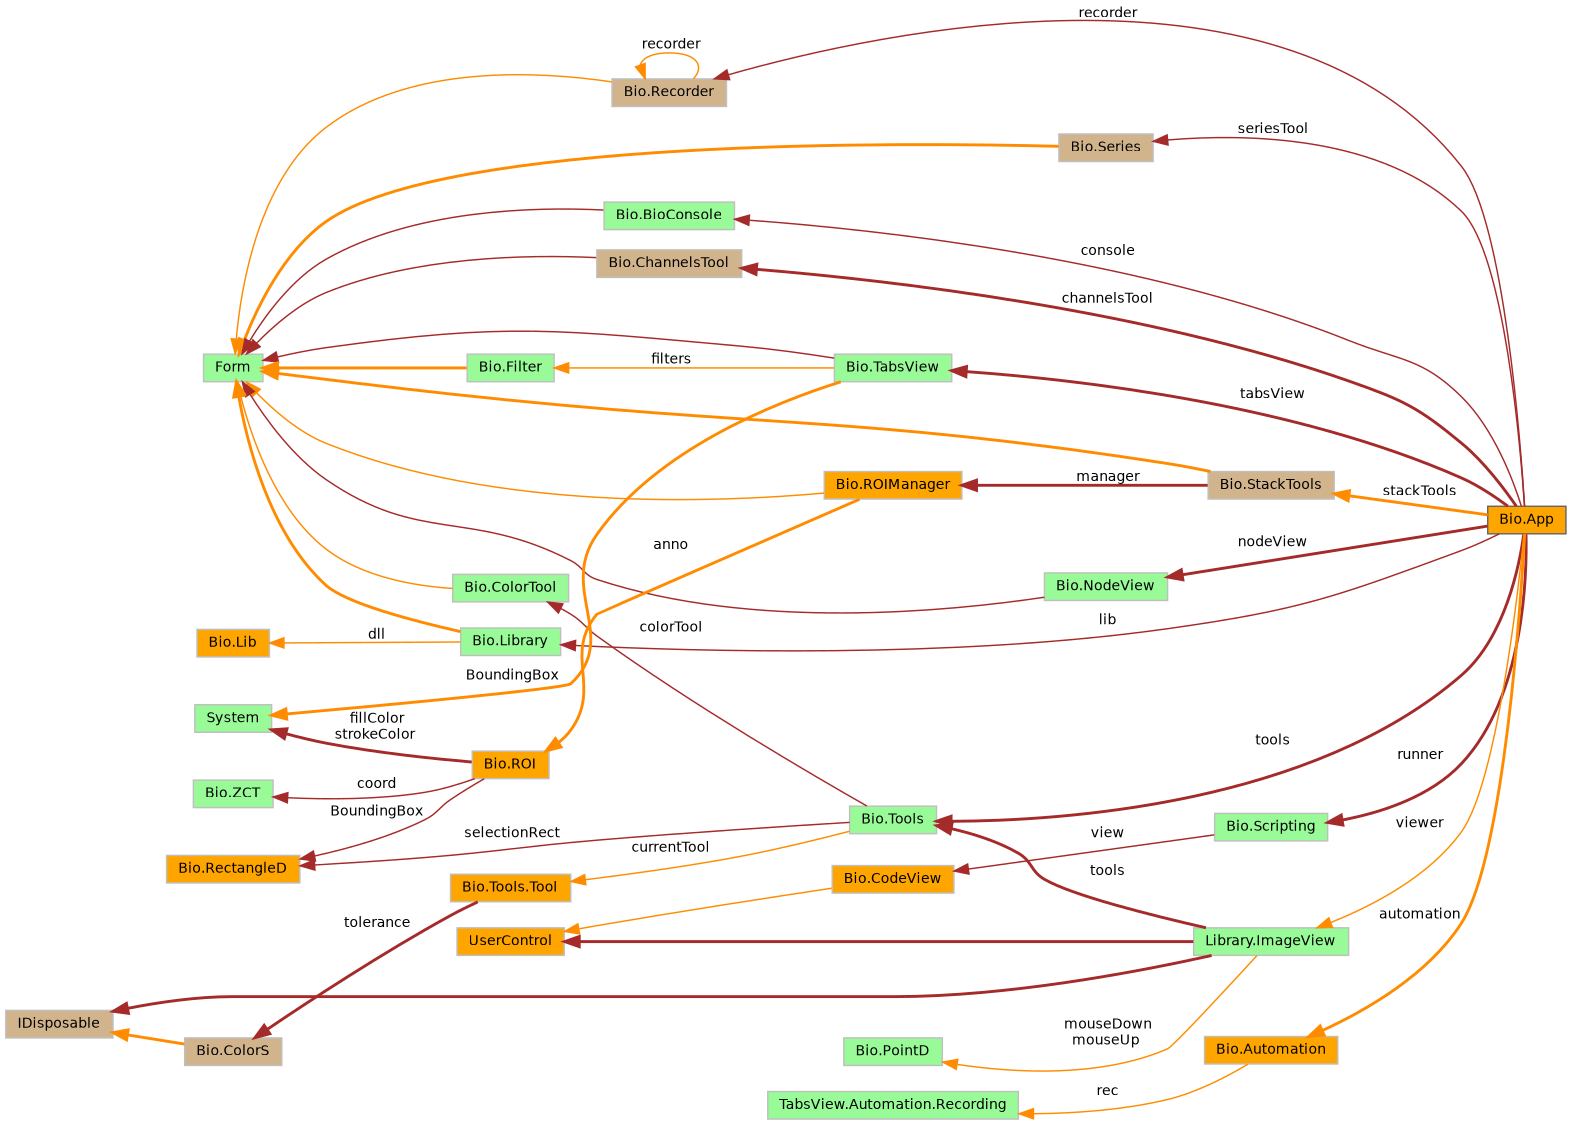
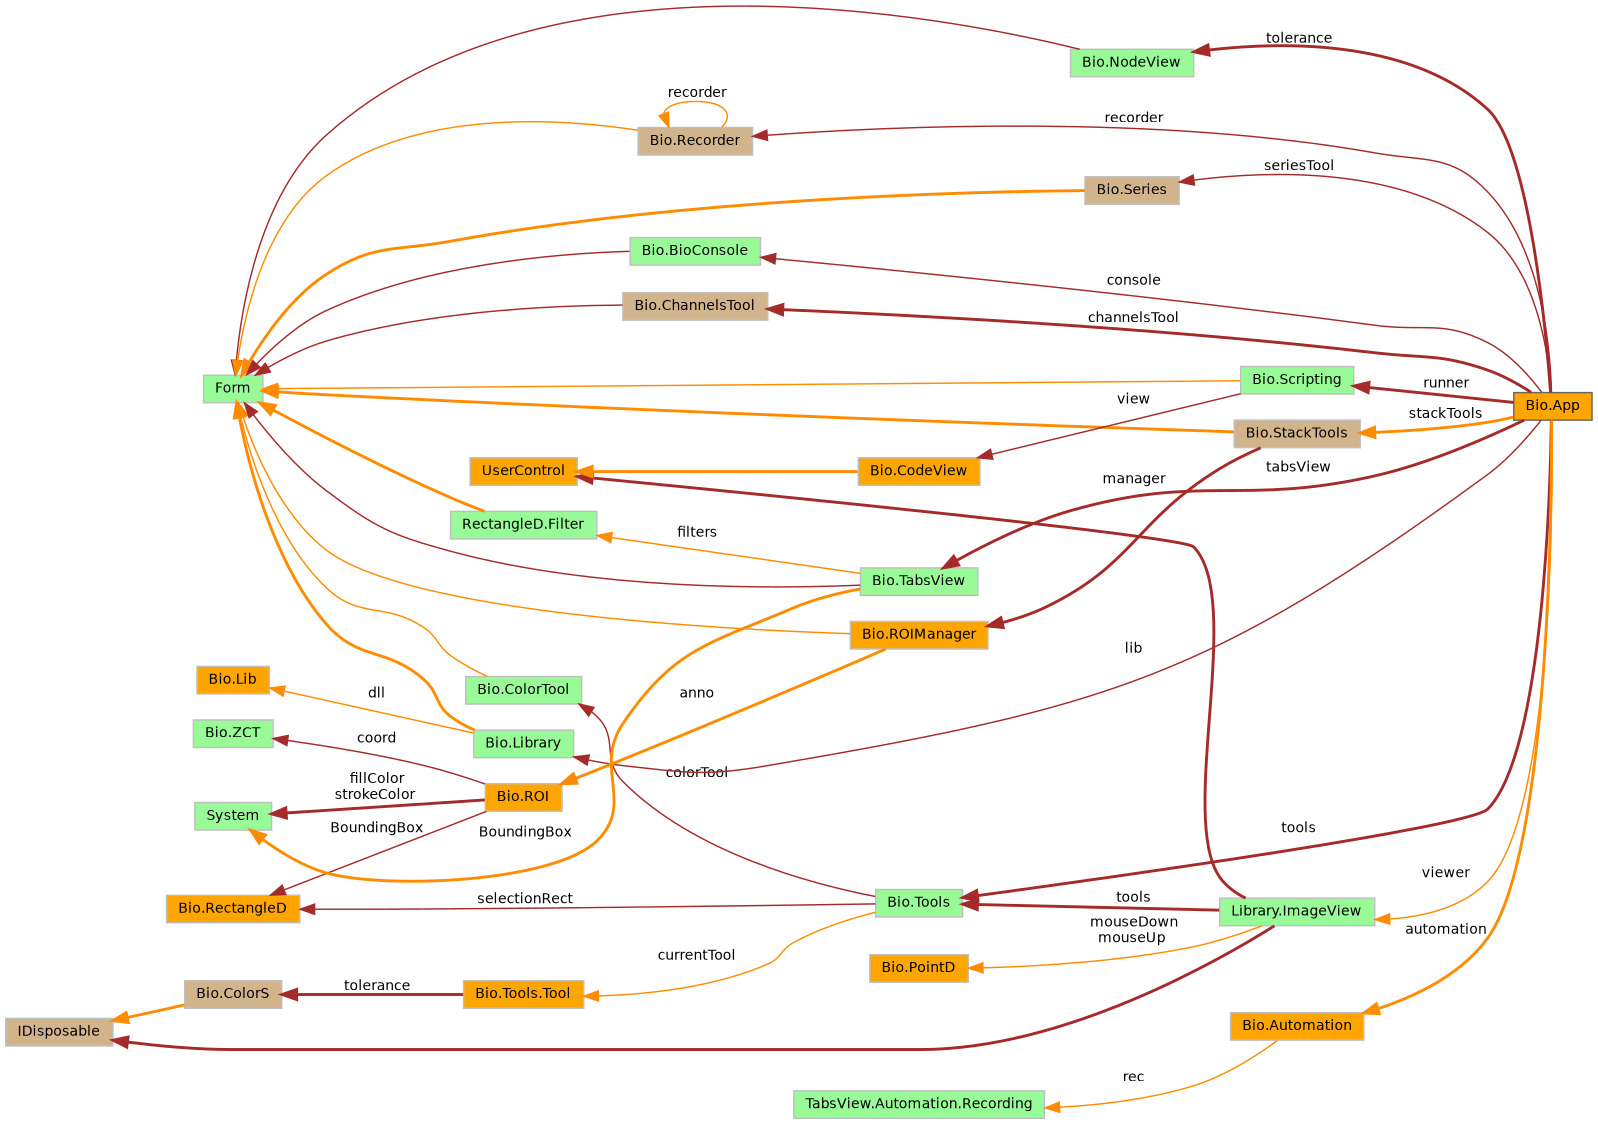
node "Bio.Filter": label "Bio.Filter" -> "RectangleD.Filter"
edge "Bio.Scripting" -> "Form": added
edge "Bio.App" -> "Bio.NodeView": label " nodeView" -> " tolerance"
edge "Bio.CodeView" -> "UserControl": style solid -> bold
node "Bio.PointD": fillcolor palegreen -> orange
